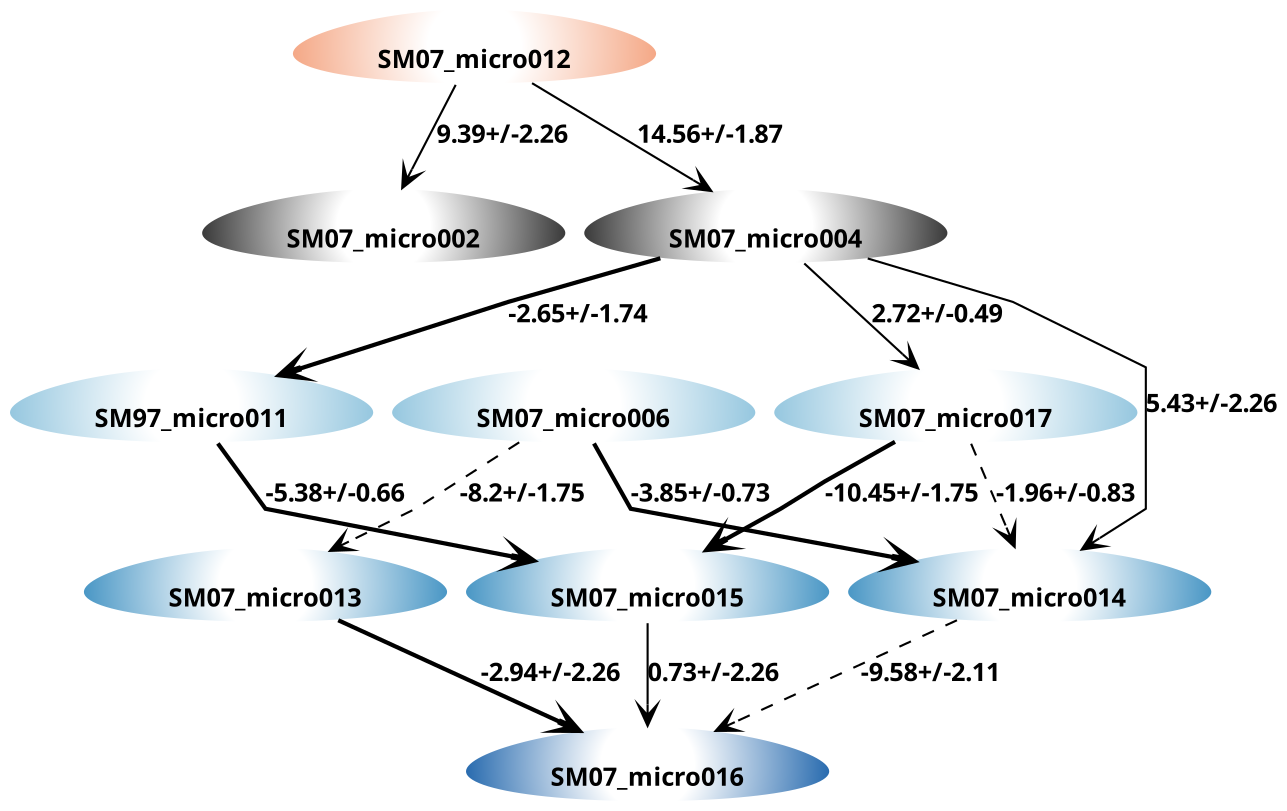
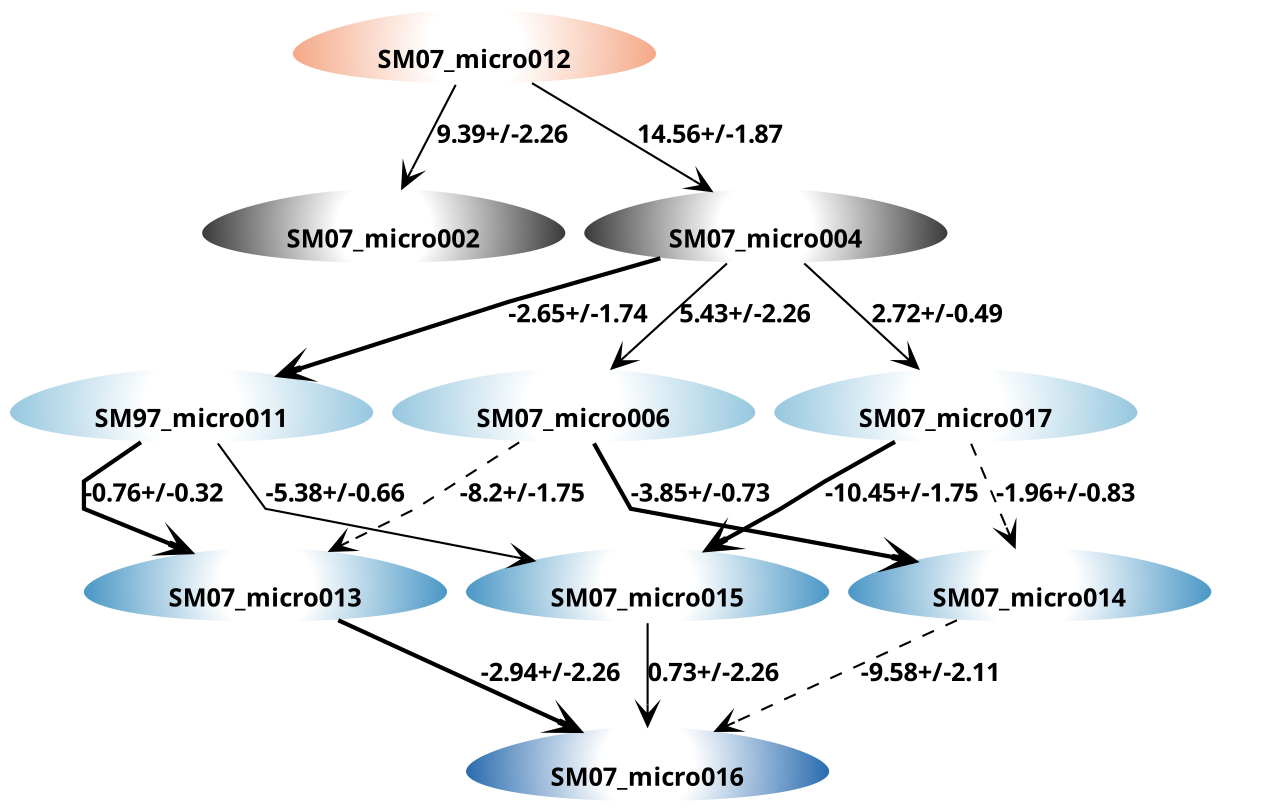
edge "SM07_micro004" -> "SM07_micro014": now "SM07_micro004" -> "SM07_micro006"
edge "SM97_micro011" -> "SM07_micro013": added, label "-0.76+/-0.32"
edge "SM97_micro011" -> "SM07_micro015": style bold -> solid
